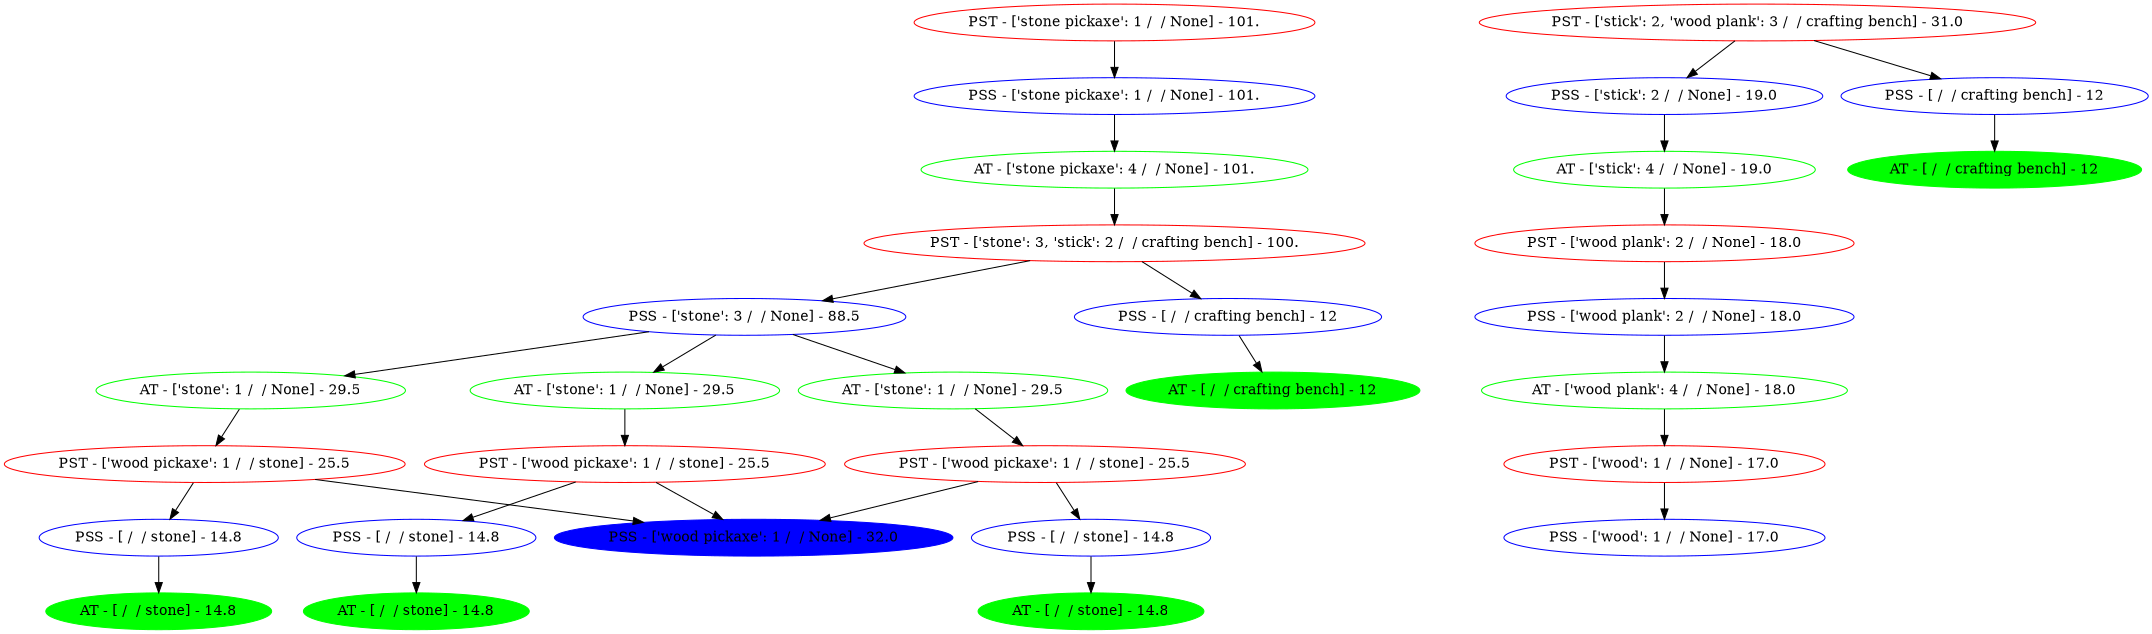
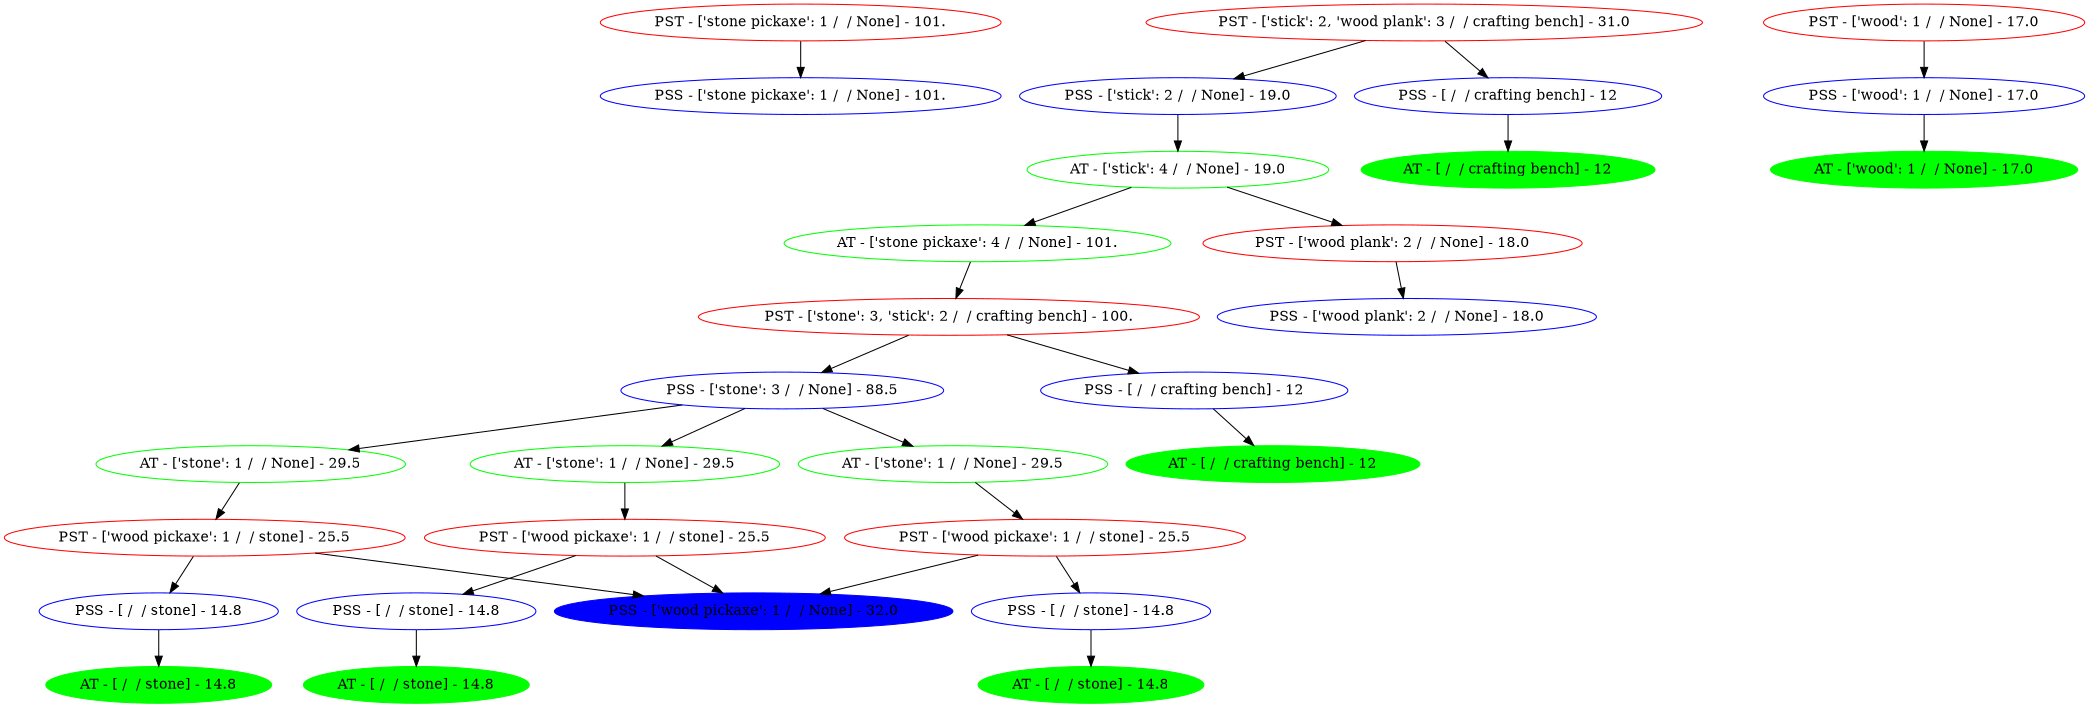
edge "PSS - ['stone pickaxe': 1 /  / None] - 101." -> "AT - ['stone pickaxe': 4 /  / None] - 101.": now "AT - ['stick': 4 /  / None] - 19.0" -> "AT - ['stone pickaxe': 4 /  / None] - 101."
node "AT - ['wood': 1 /  / None] - 17.0": added
node "AT - ['wood plank': 4 /  / None] - 18.0": removed
